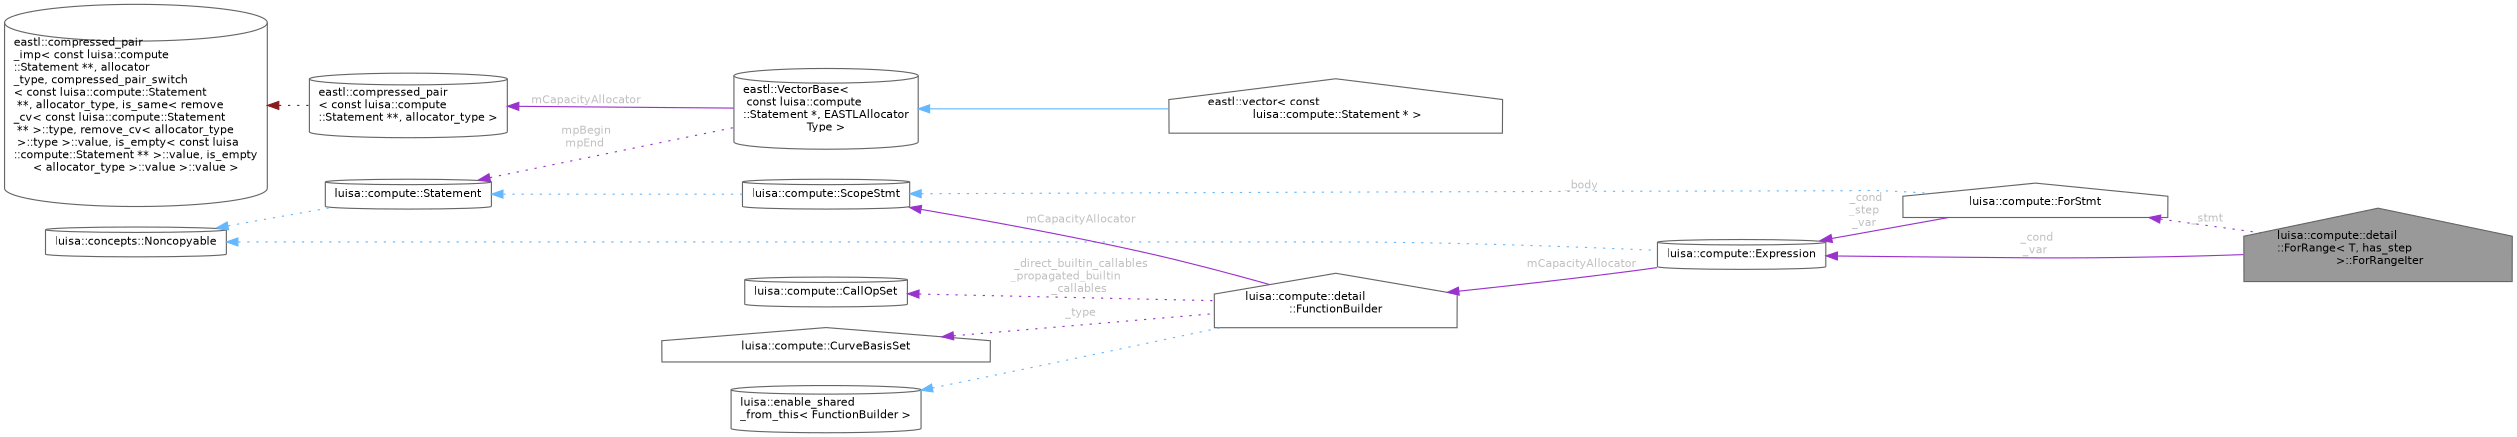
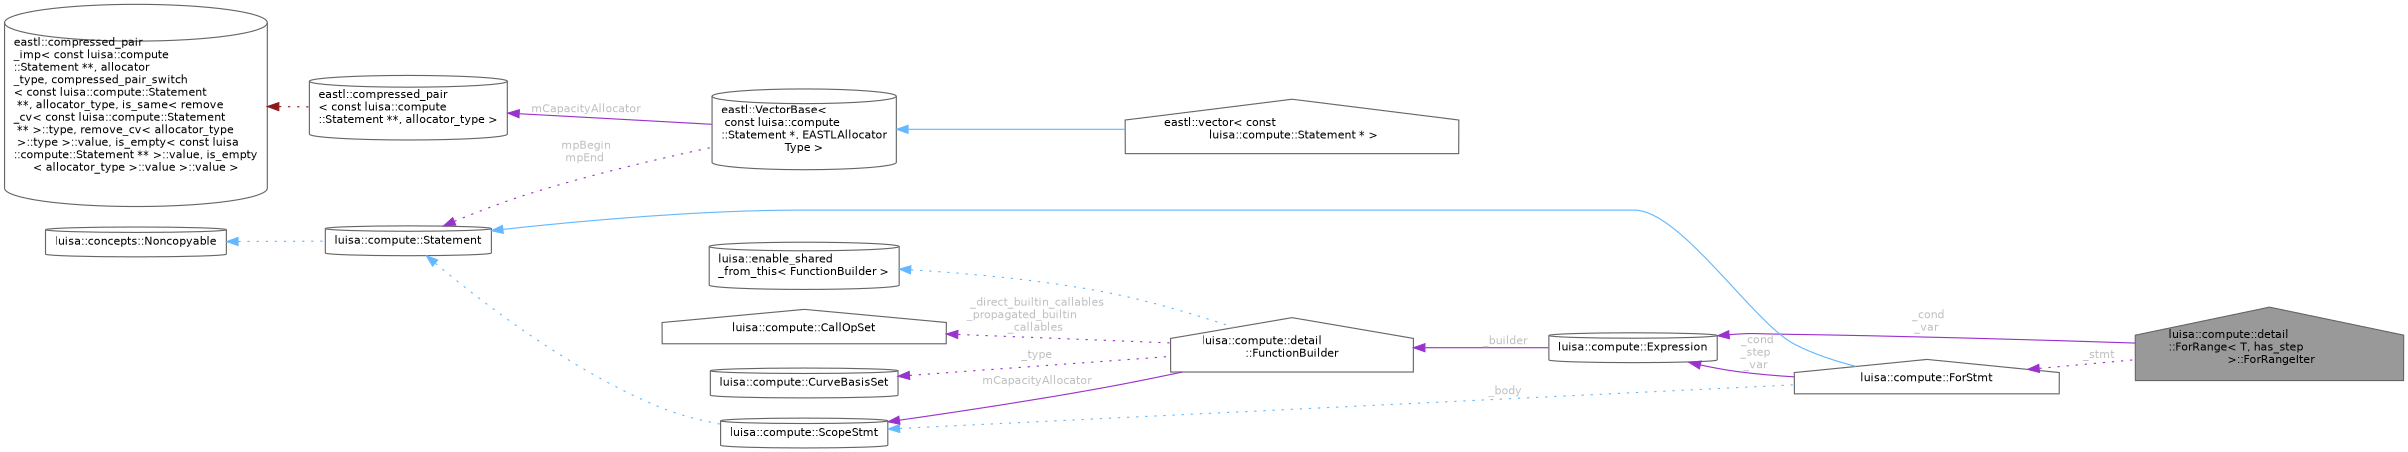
edge "luisa::compute::ForStmt" -> "luisa::compute::Statement": added
edge "luisa::compute::Expression" -> "luisa::concepts::Noncopyable": removed
edge "luisa::compute::Expression" -> "luisa::compute::detail ::FunctionBuilder": label " mCapacityAllocator" -> " _builder"
node "luisa::compute::CallOpSet": shape cylinder -> house
node "luisa::compute::CurveBasisSet": shape house -> cylinder
